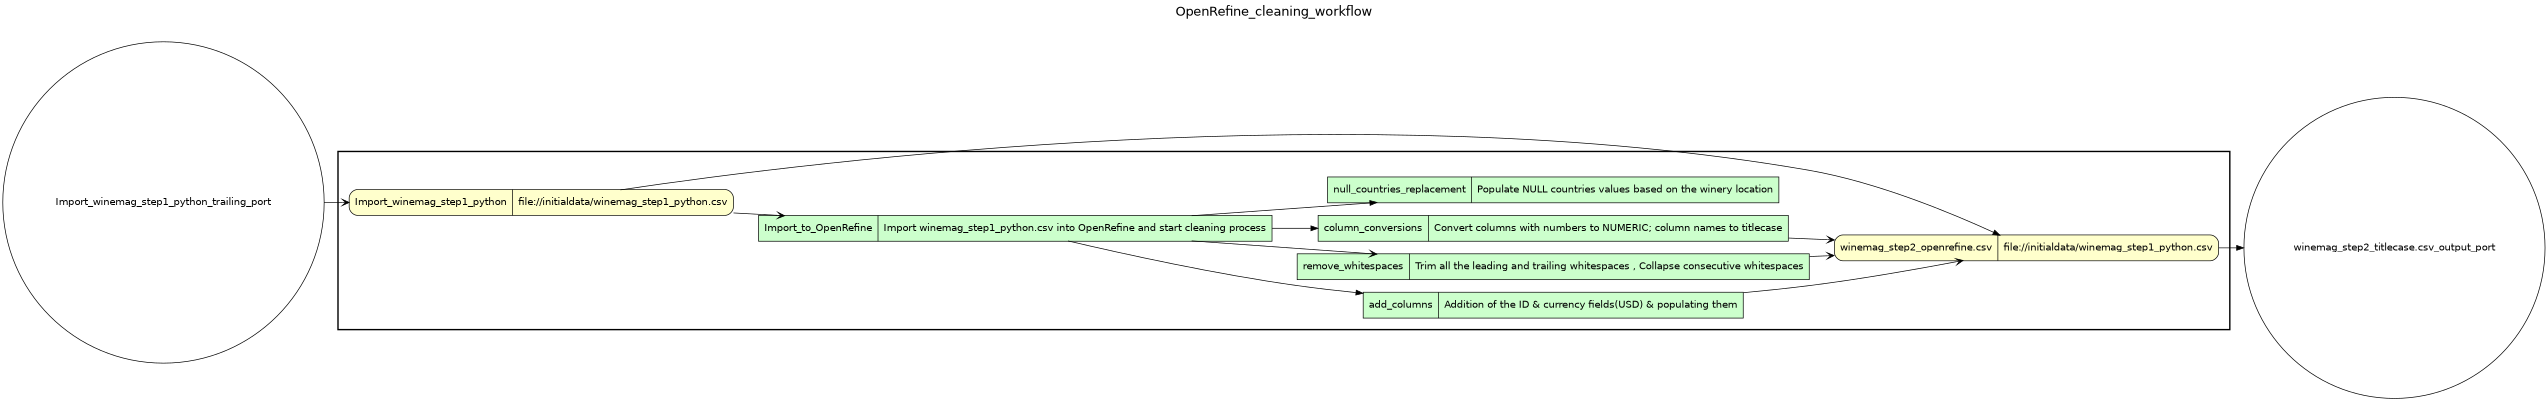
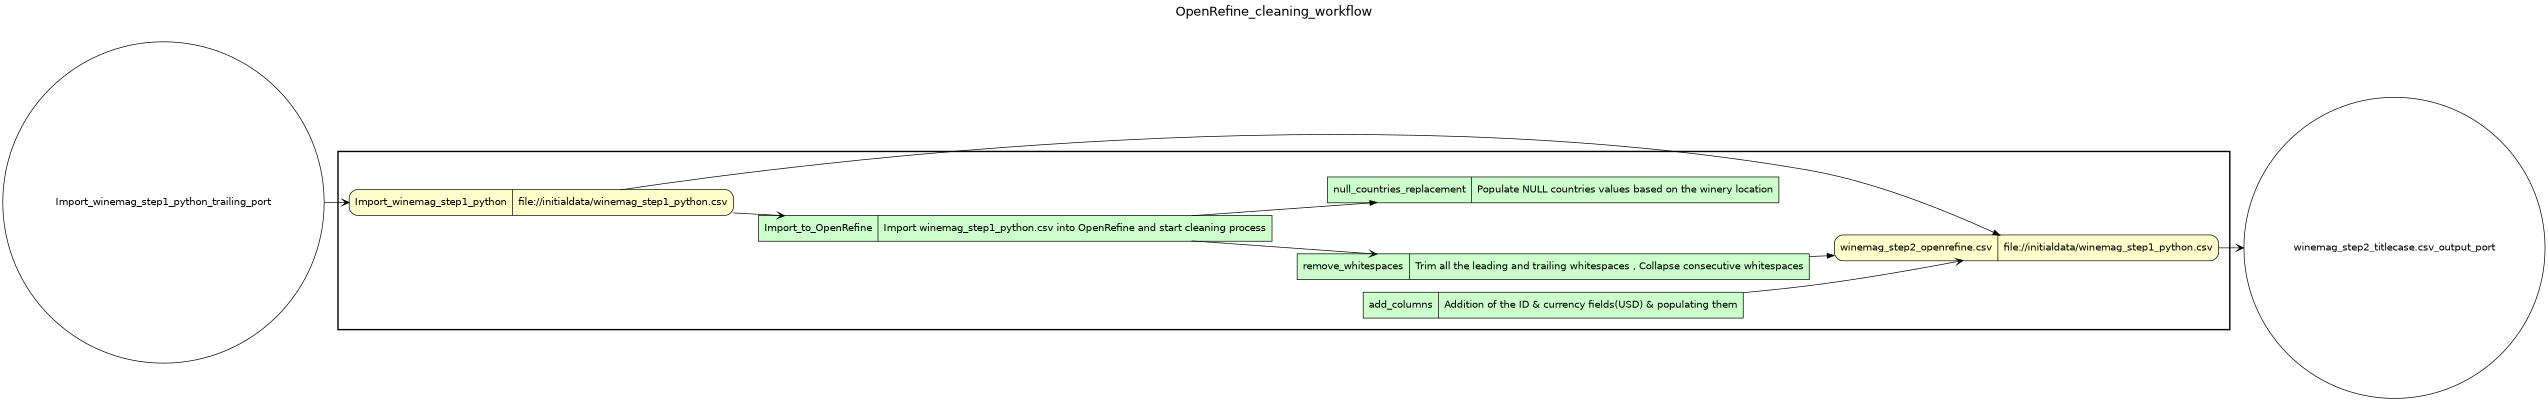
node "column_conversions": removed
edge "winemag_step2_openrefine.csv" -> "winemag_step2_titlecase.csv_output_port": arrowhead normal -> vee
edge "remove_whitespaces" -> "winemag_step2_openrefine.csv": arrowhead vee -> normal
edge "Import_to_OpenRefine" -> "add_columns": removed
